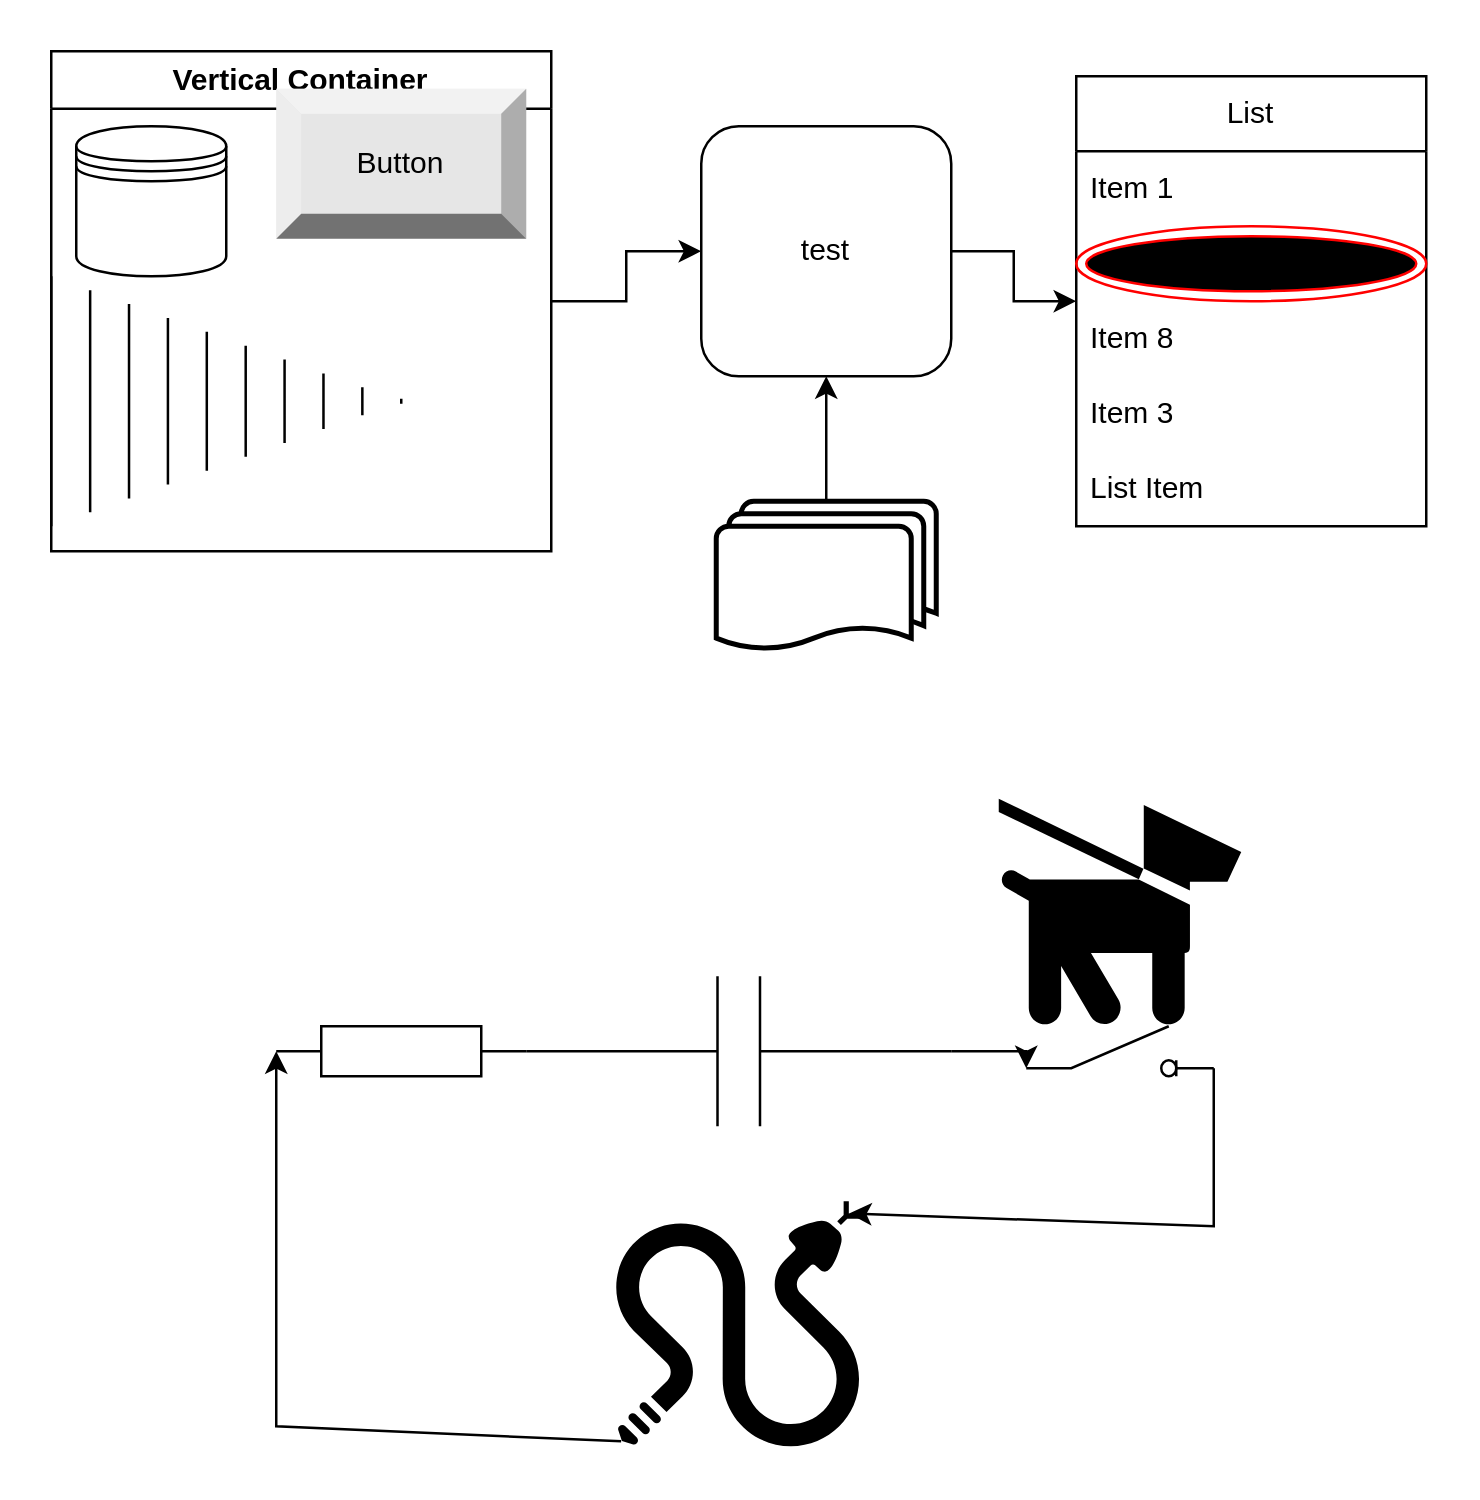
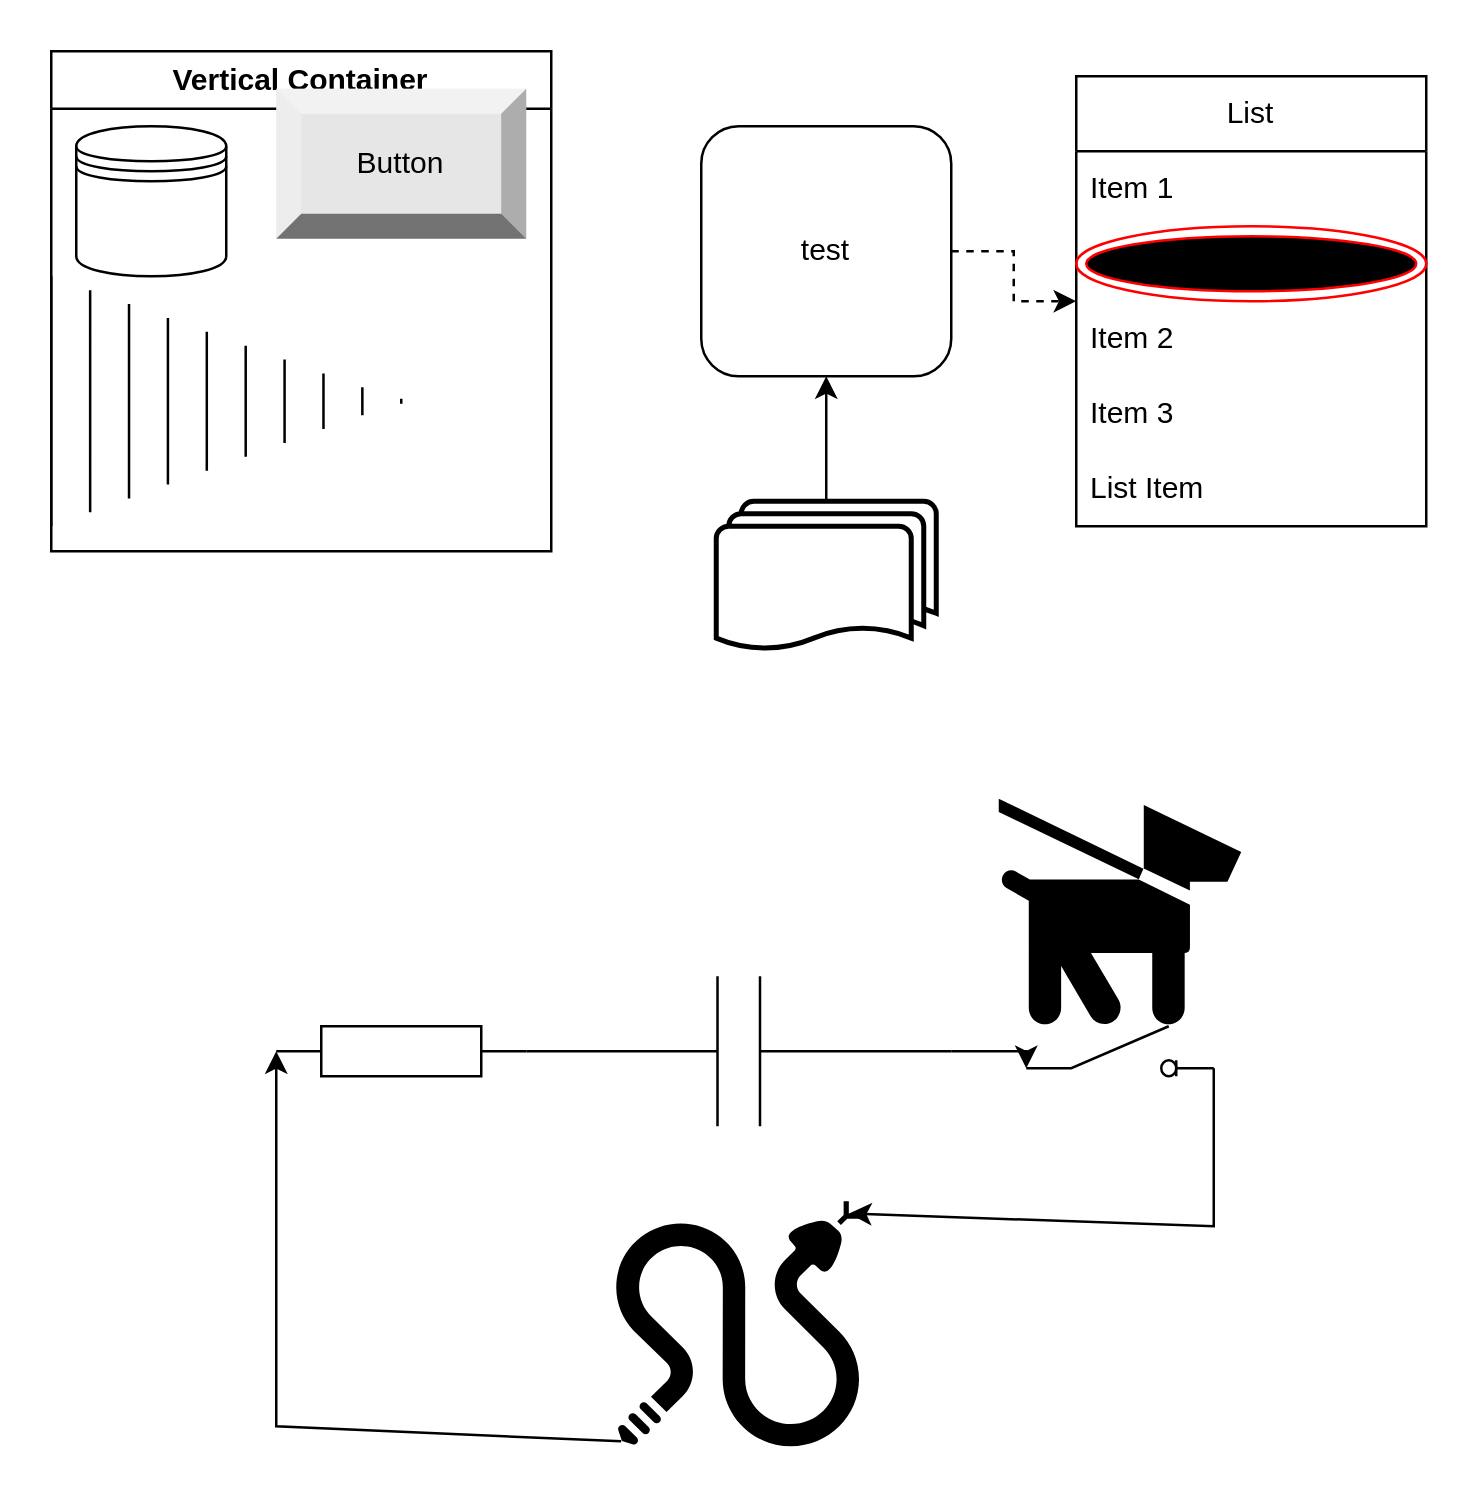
edge "test" -> "List": style solid -> dashed
edge "Vertical Container" -> "test": removed
node "Item 8": label "Item 8" -> "Item 2"
